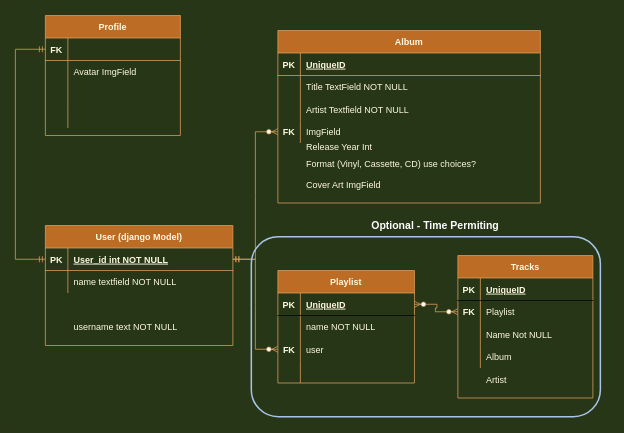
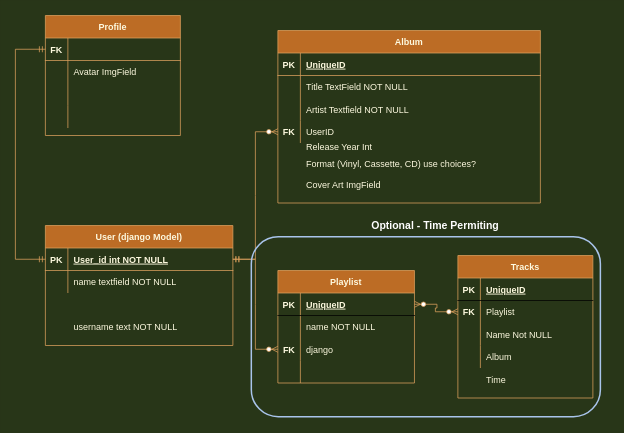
node "ImgField": label "ImgField" -> "UserID"
node "user": label "user" -> "django"
node "Artist": label "Artist" -> "Time"
